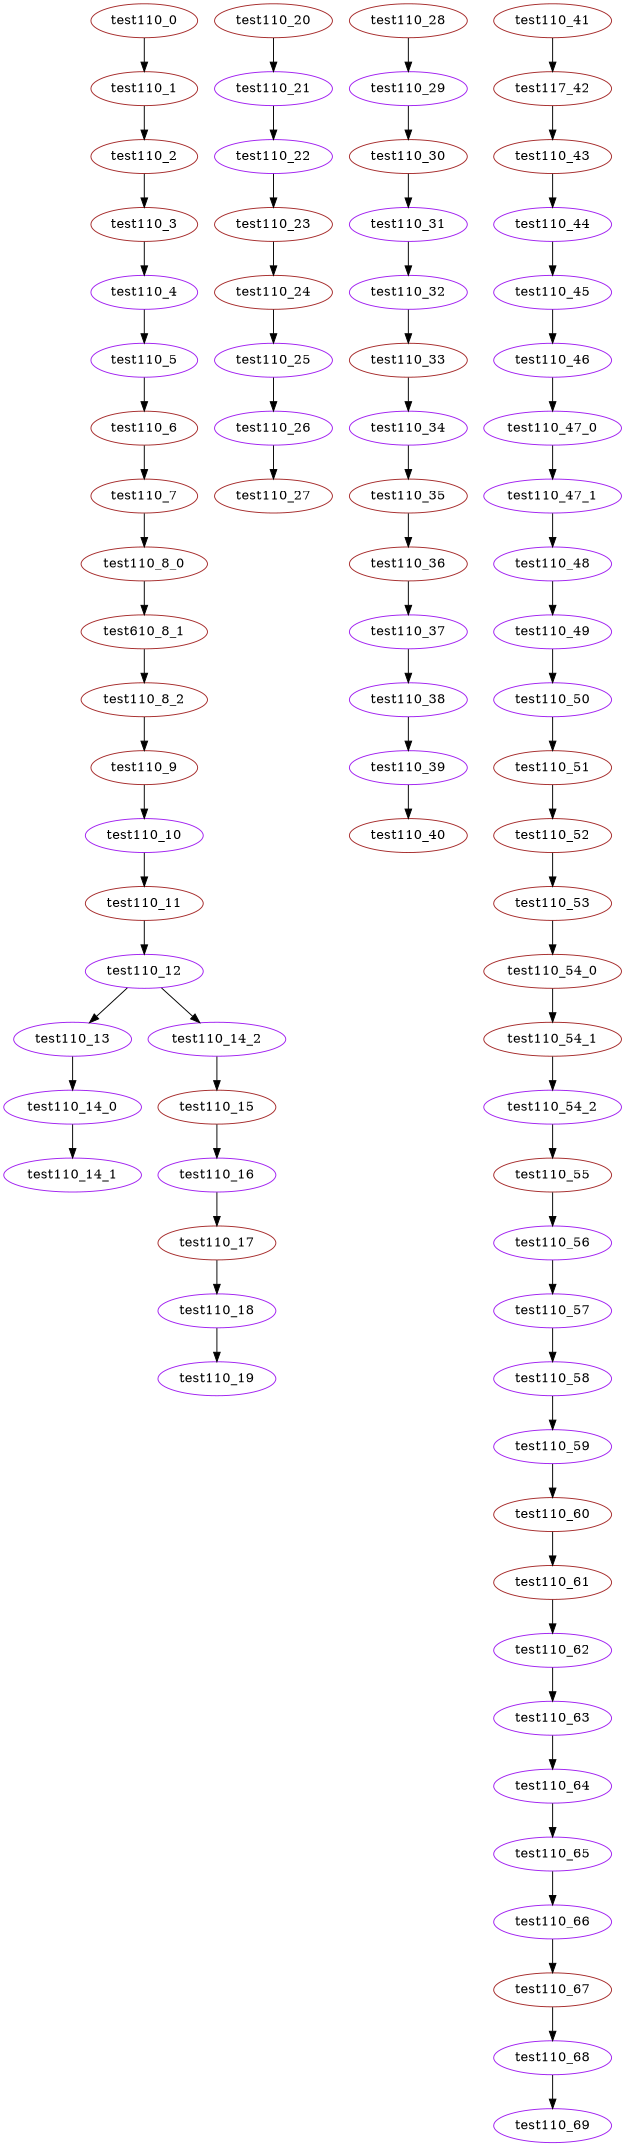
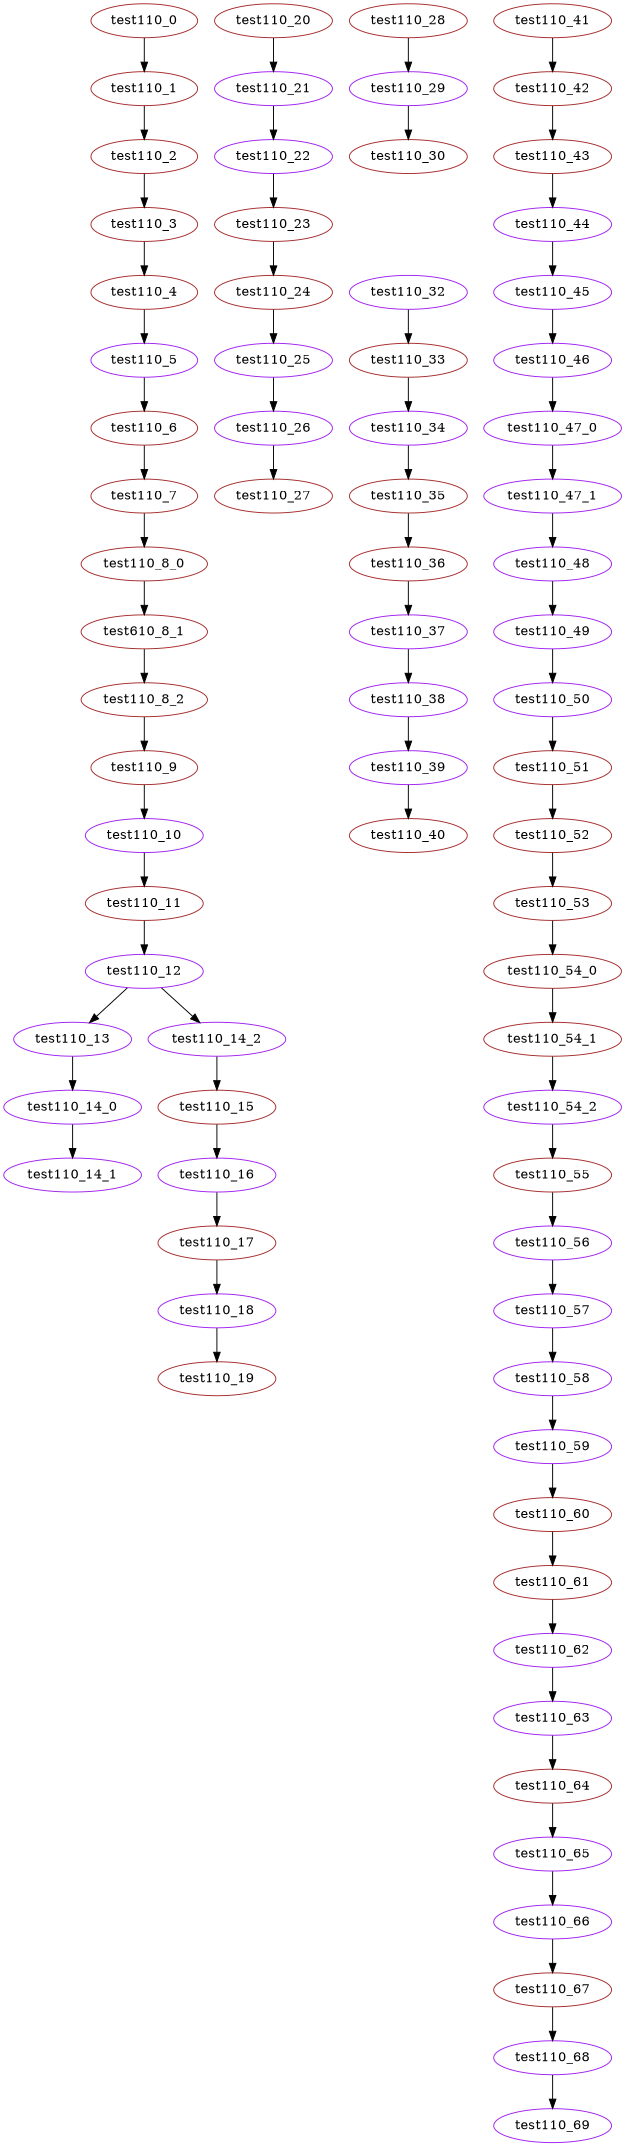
node "test117_42": label "test117_42" -> "test110_42"
node "test110_31": removed
node "test110_4": color purple -> brown
node "test110_19": color purple -> brown
node "test110_64": color purple -> brown
